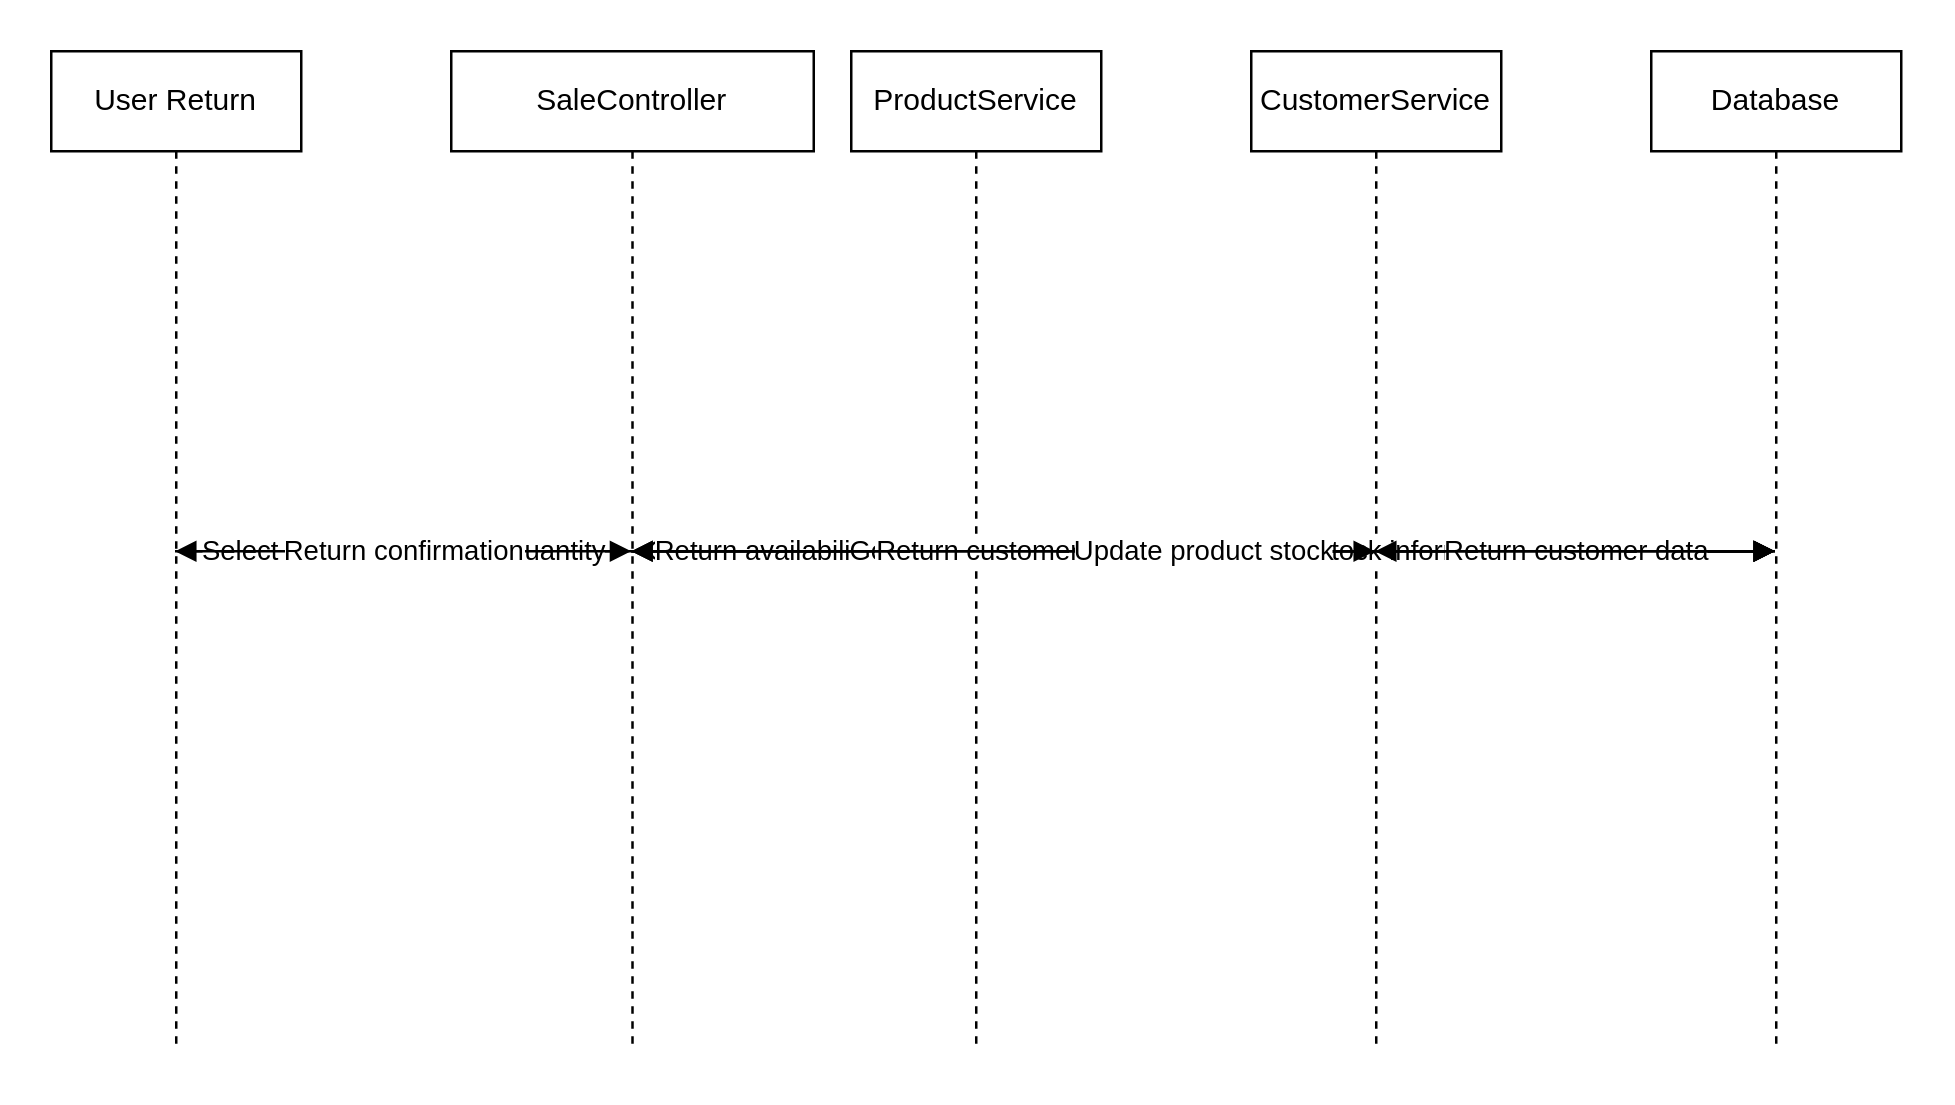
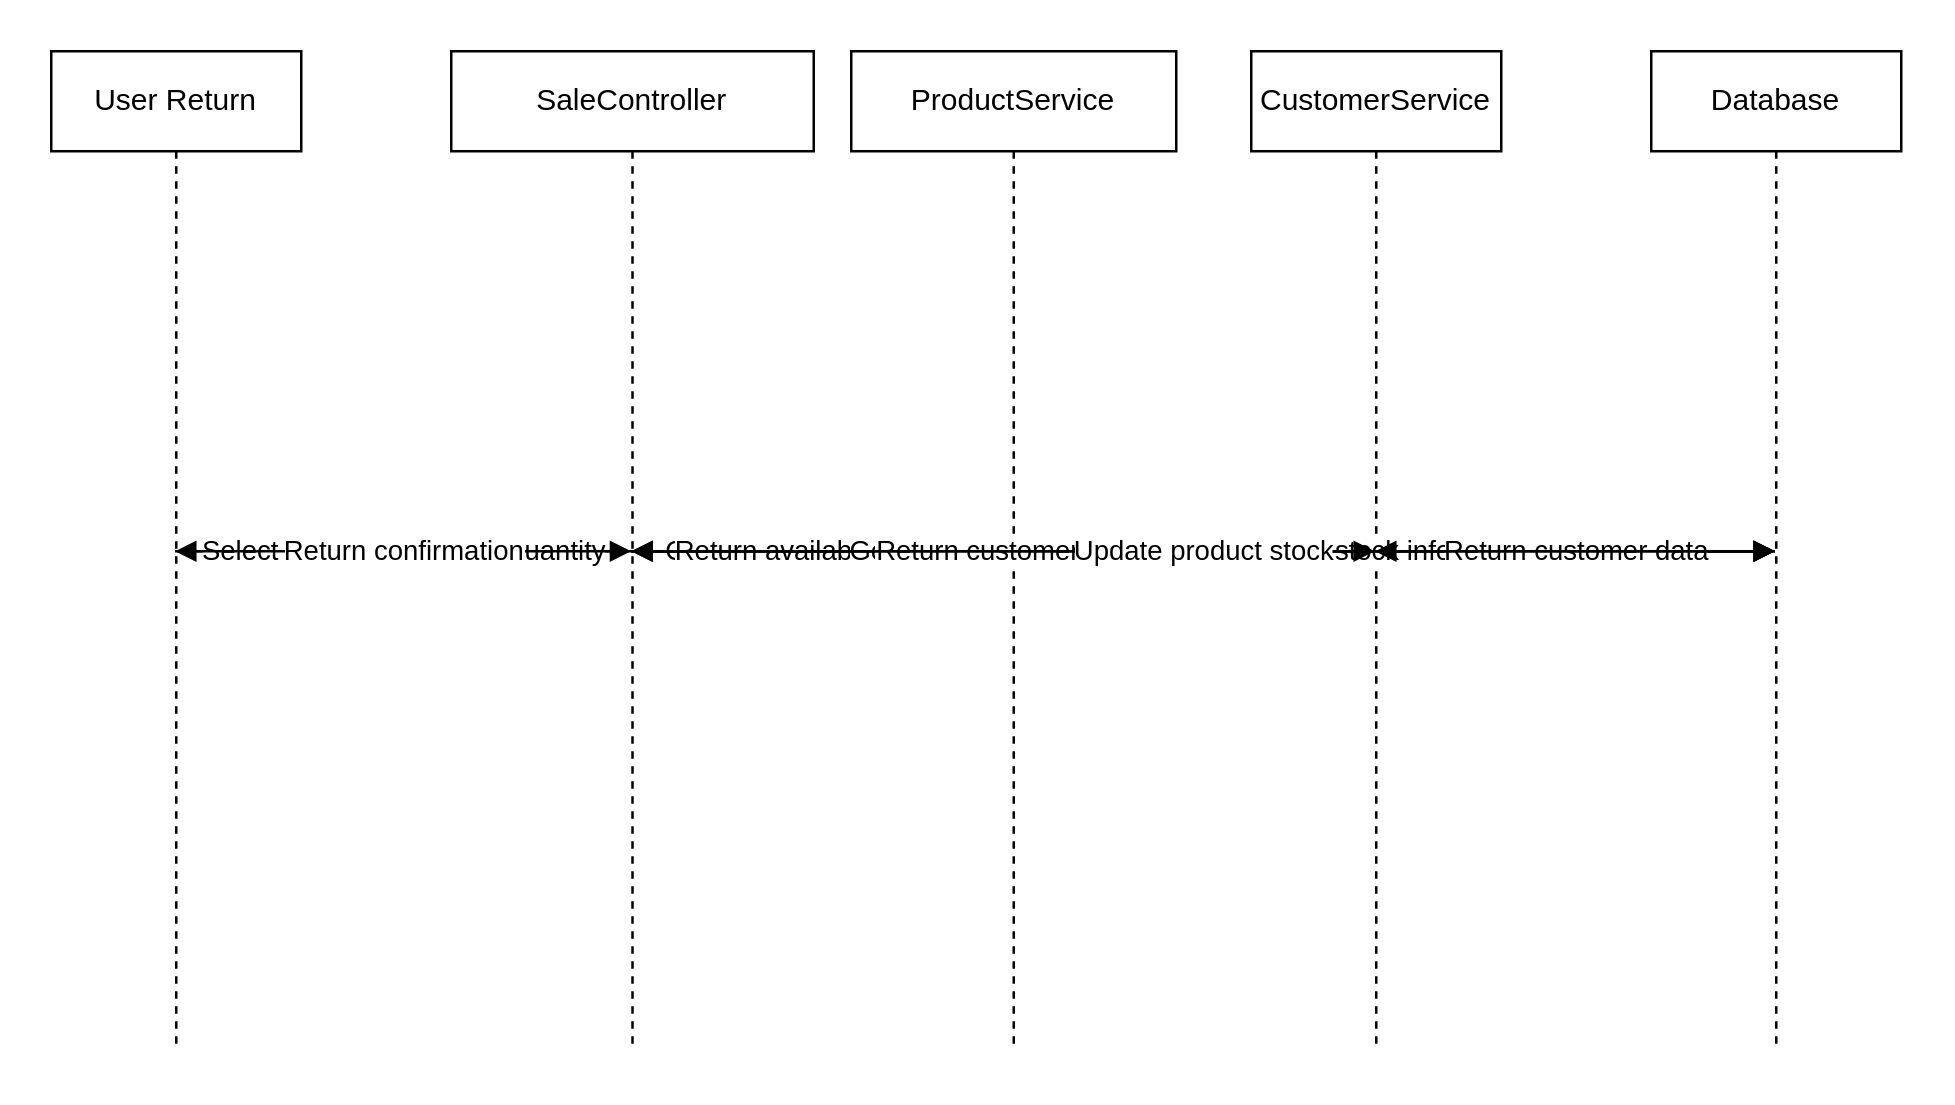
node "ProductService": size 250x1000 -> 325x1000
